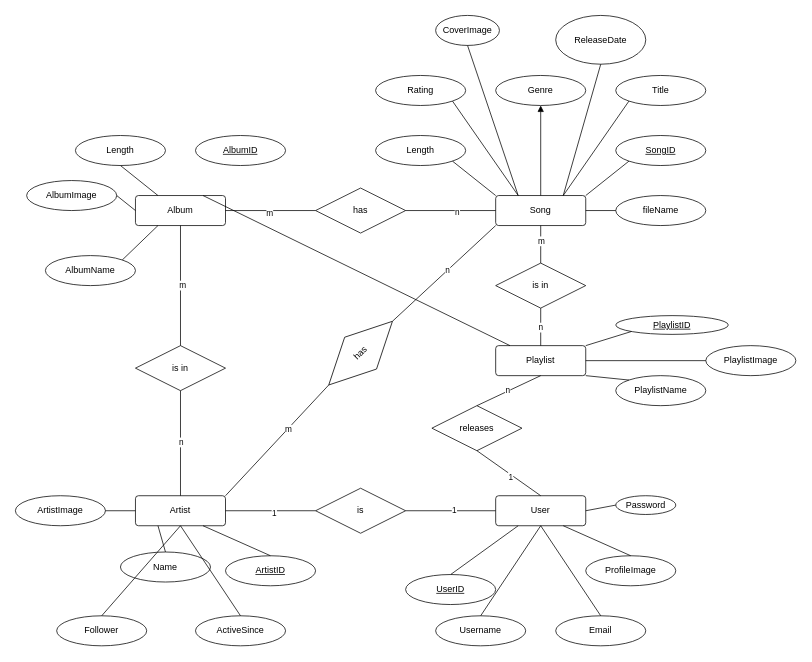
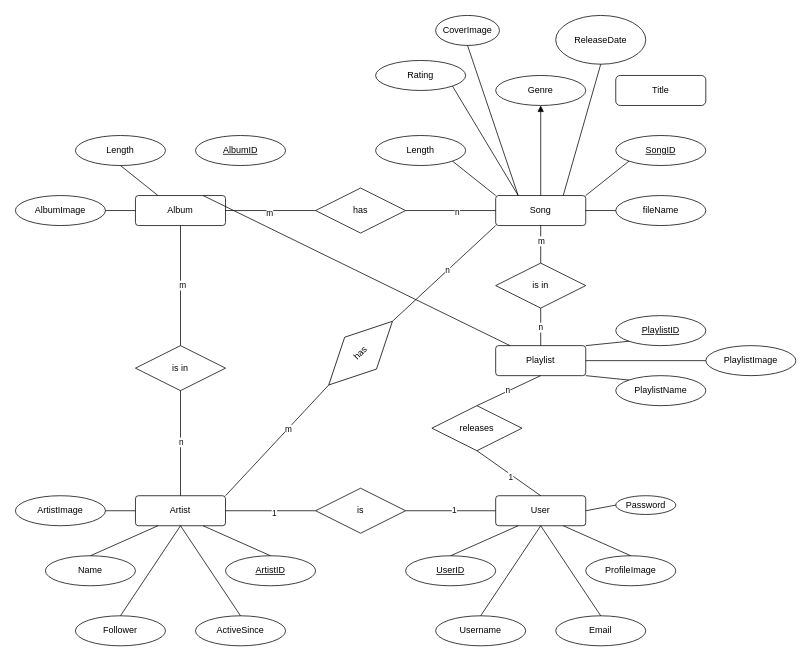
node "Rating": moved (420, 90) -> (420, 75)
node "Title": shape ellipse -> rounded rectangle
edge "Title" -- "Song": removed
node "AlbumImage": moved (72, 195) -> (60, 210)
edge "Album" -- "AlbumName": removed
node "AlbumName": removed
node "PlaylistID": size 113x19 -> 90x30
node "Name": moved (165, 567) -> (90, 570)
node "UserID": moved (450, 589) -> (450, 570)
node "Follower": moved (102, 630) -> (120, 630)
